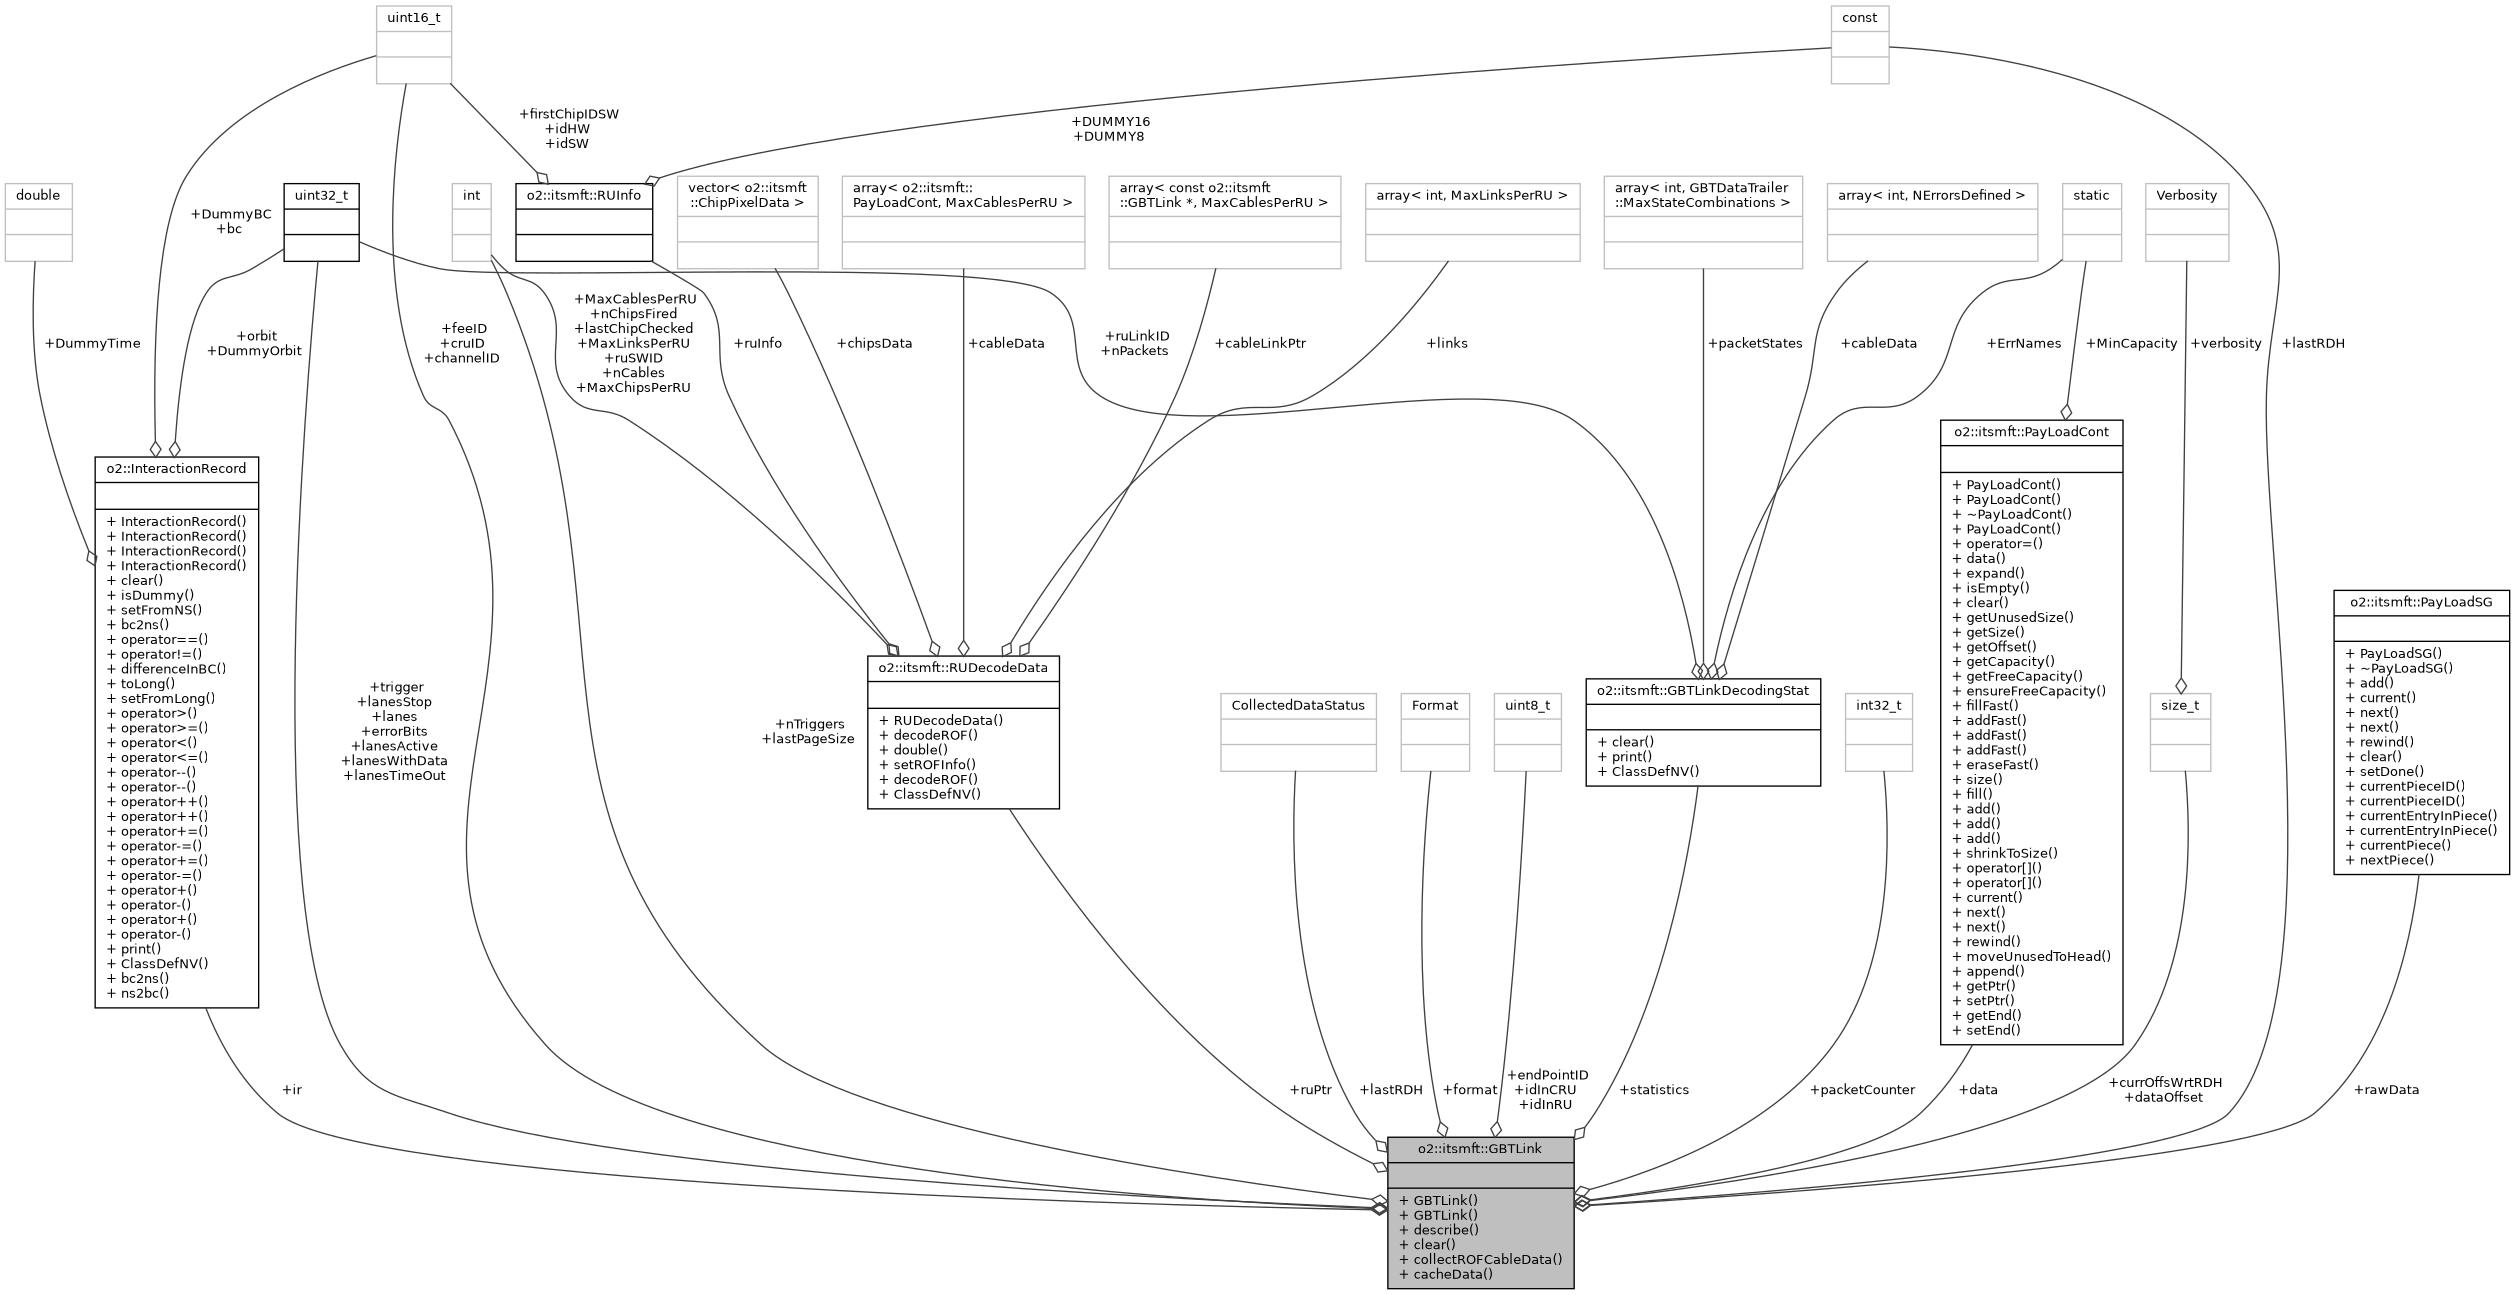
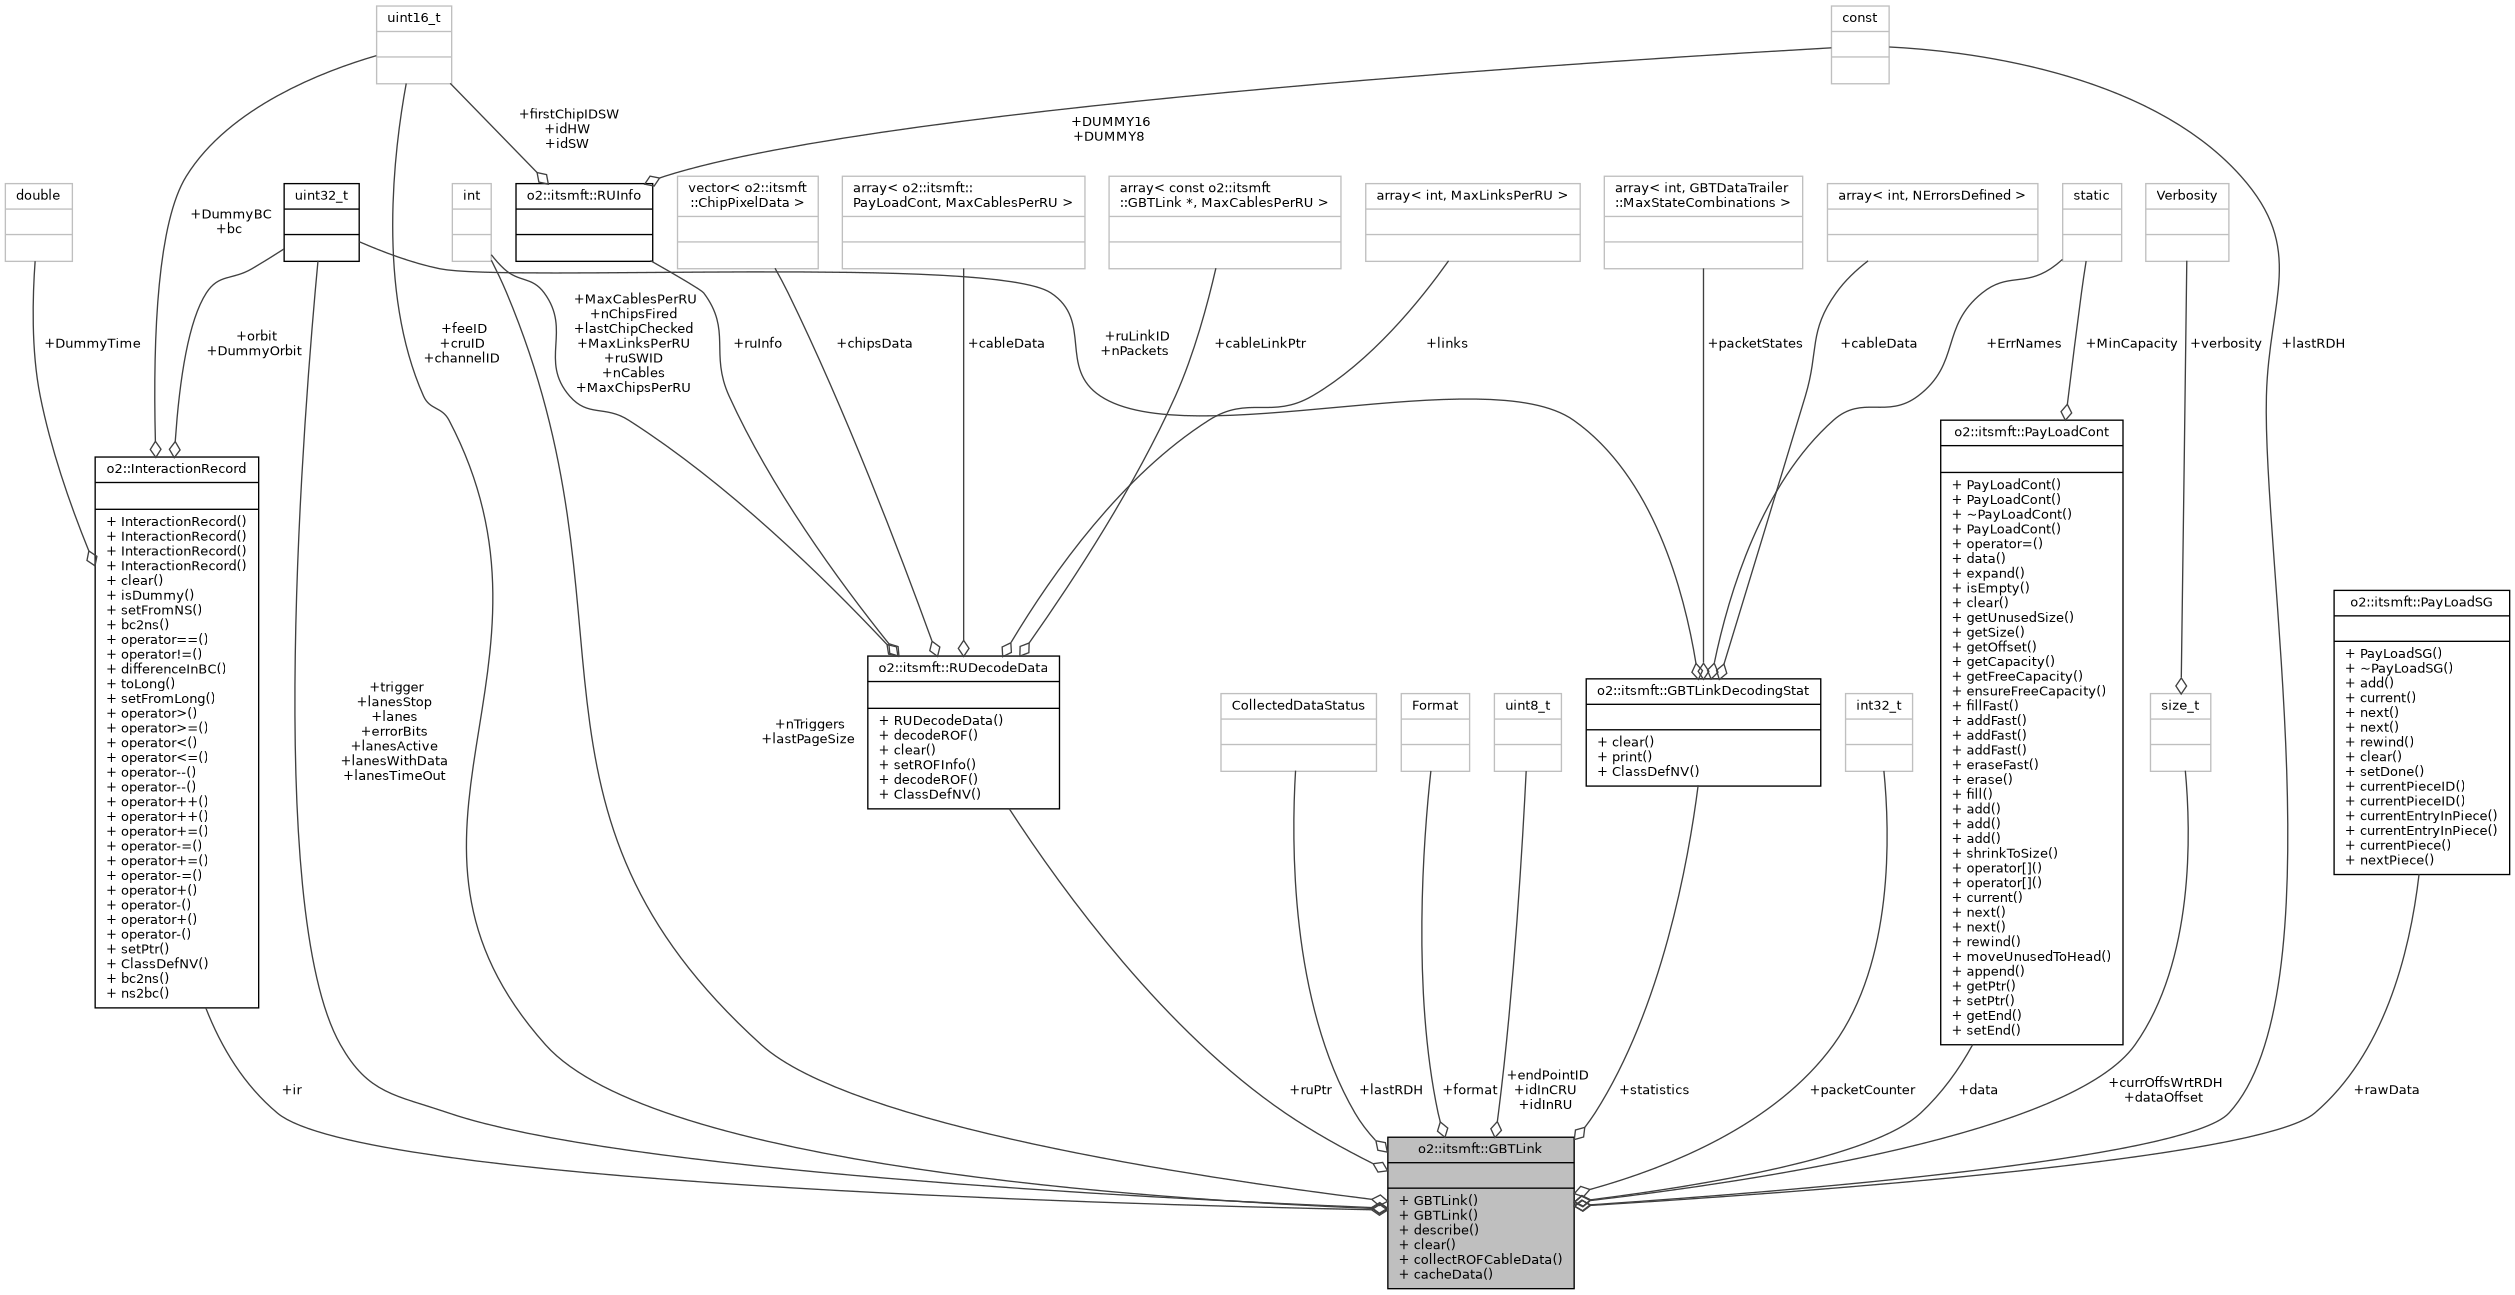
node "o2::itsmft::RUDecodeData": text "+ double()" -> "+ clear()"
node "o2::itsmft::PayLoadCont": text "+ size()" -> "+ erase()"
node "o2::InteractionRecord": text "+ print()" -> "+ setPtr()"
